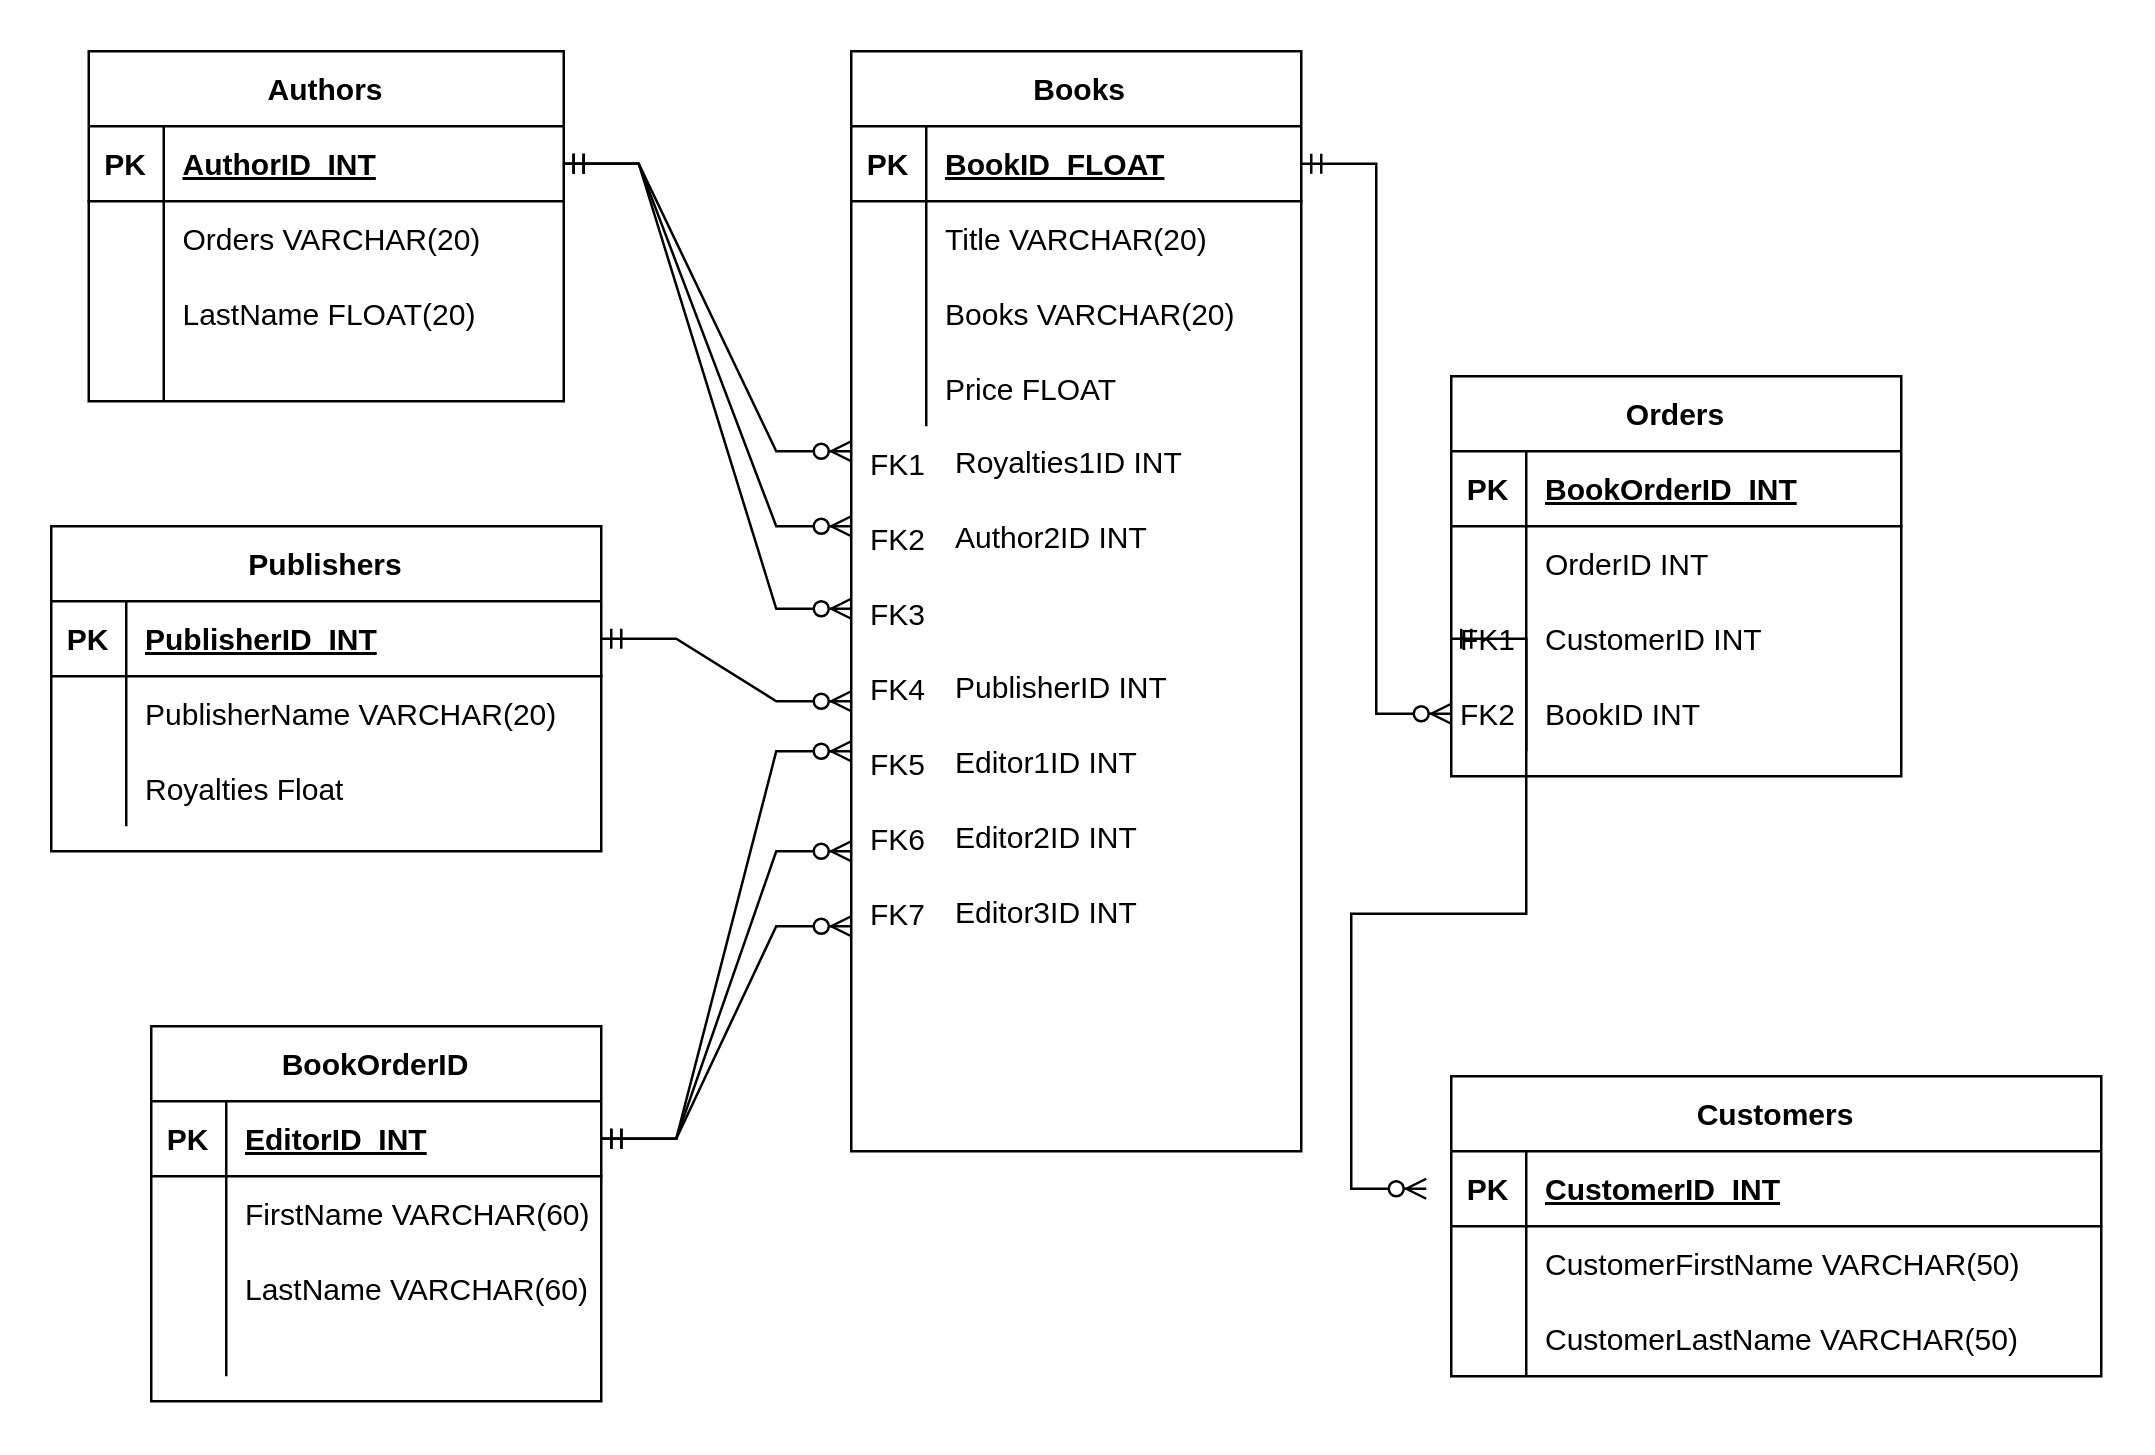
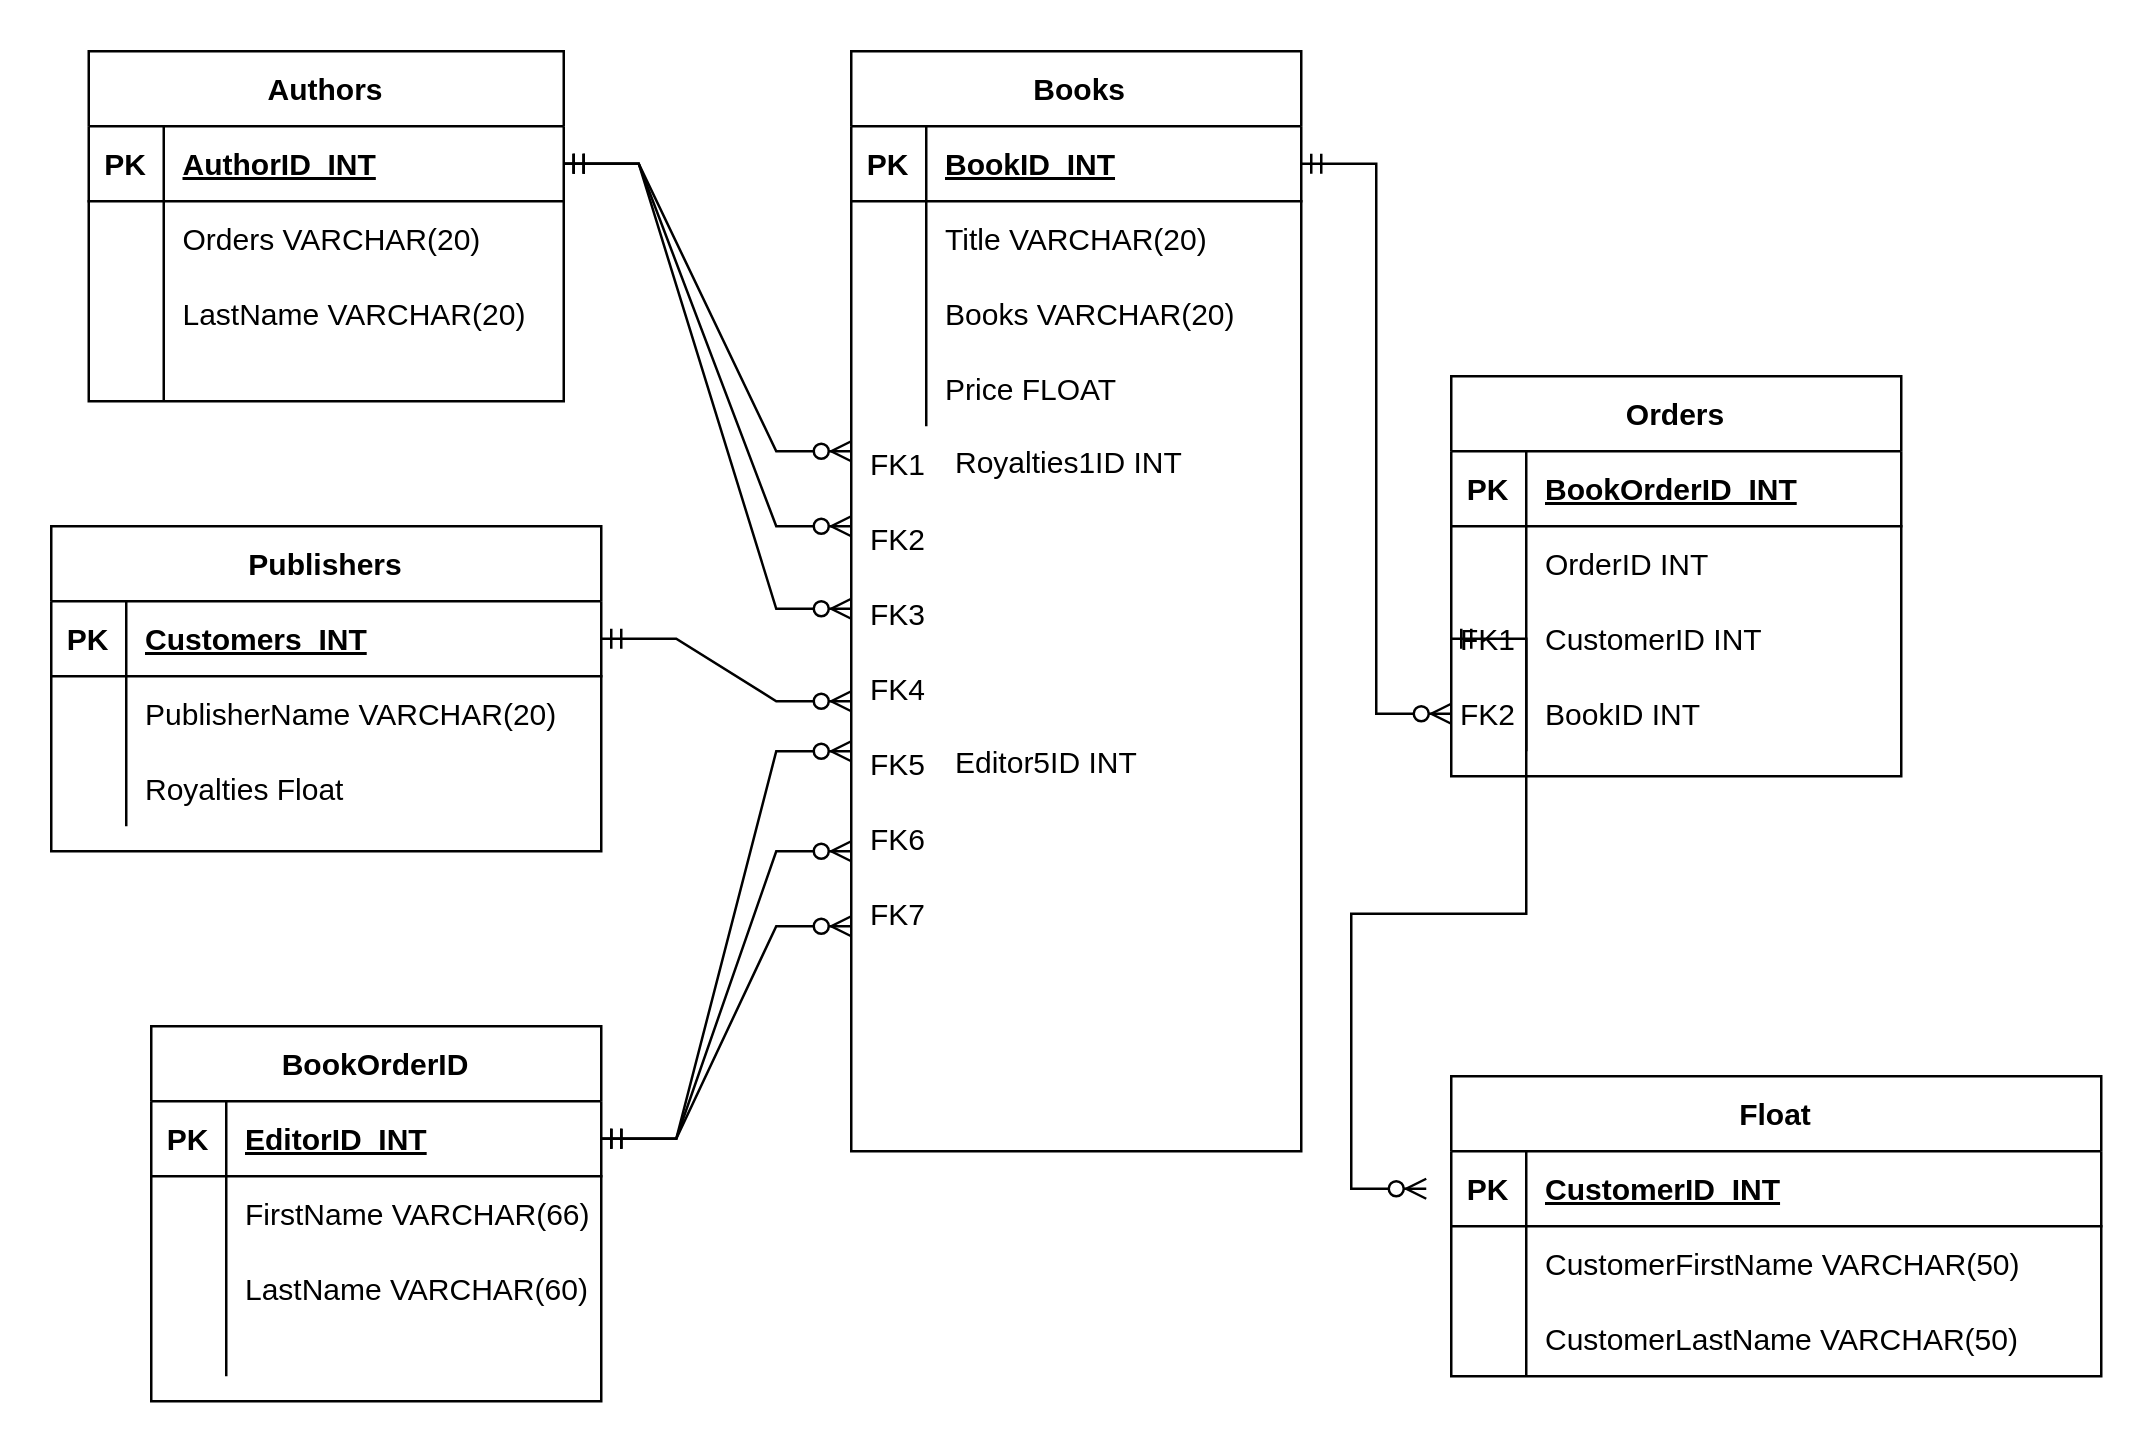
node "BookID_FLOAT": label "BookID_FLOAT" -> "BookID_INT"
node "LastName FLOAT(20)": label "LastName FLOAT(20)" -> "LastName VARCHAR(20)"
node "Author2ID INT": removed
node "PublisherID_INT": label "PublisherID_INT" -> "Customers_INT"
node "PublisherID INT": removed
node "Editor1ID INT": label "Editor1ID INT" -> "Editor5ID INT"
node "Editor2ID INT": removed
node "Editor3ID INT": removed
node "Customers": label "Customers" -> "Float"
node "FirstName VARCHAR(60)": label "FirstName VARCHAR(60)" -> "FirstName VARCHAR(66)"
